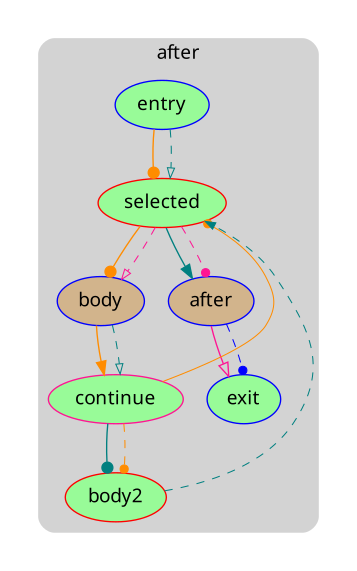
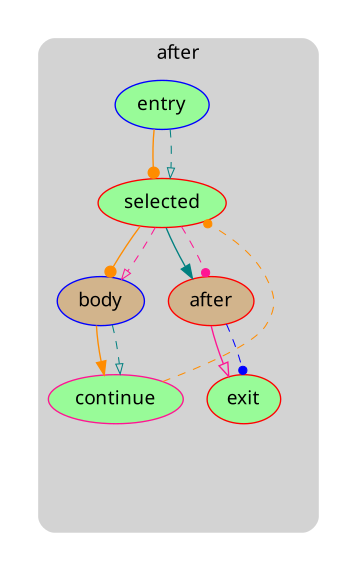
node "after": color blue -> red
edge "continue" -> "selected": style solid -> dashed
node "exit": color blue -> red
node "body2": removed
